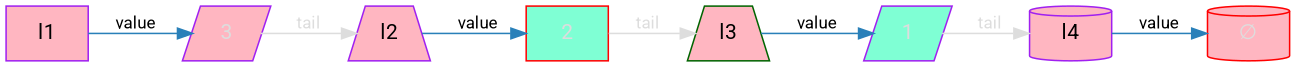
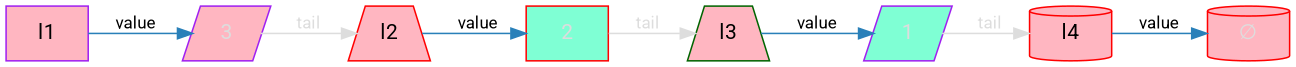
node "l2": color purple -> red
node "l4": color purple -> red
